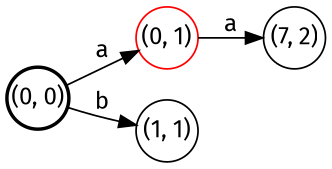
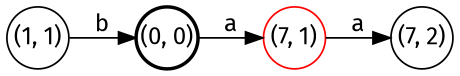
node "(0, 1)": label "(0, 1)" -> "(7, 1)"
edge "(0, 0)" -> "(1, 1)": reversed
